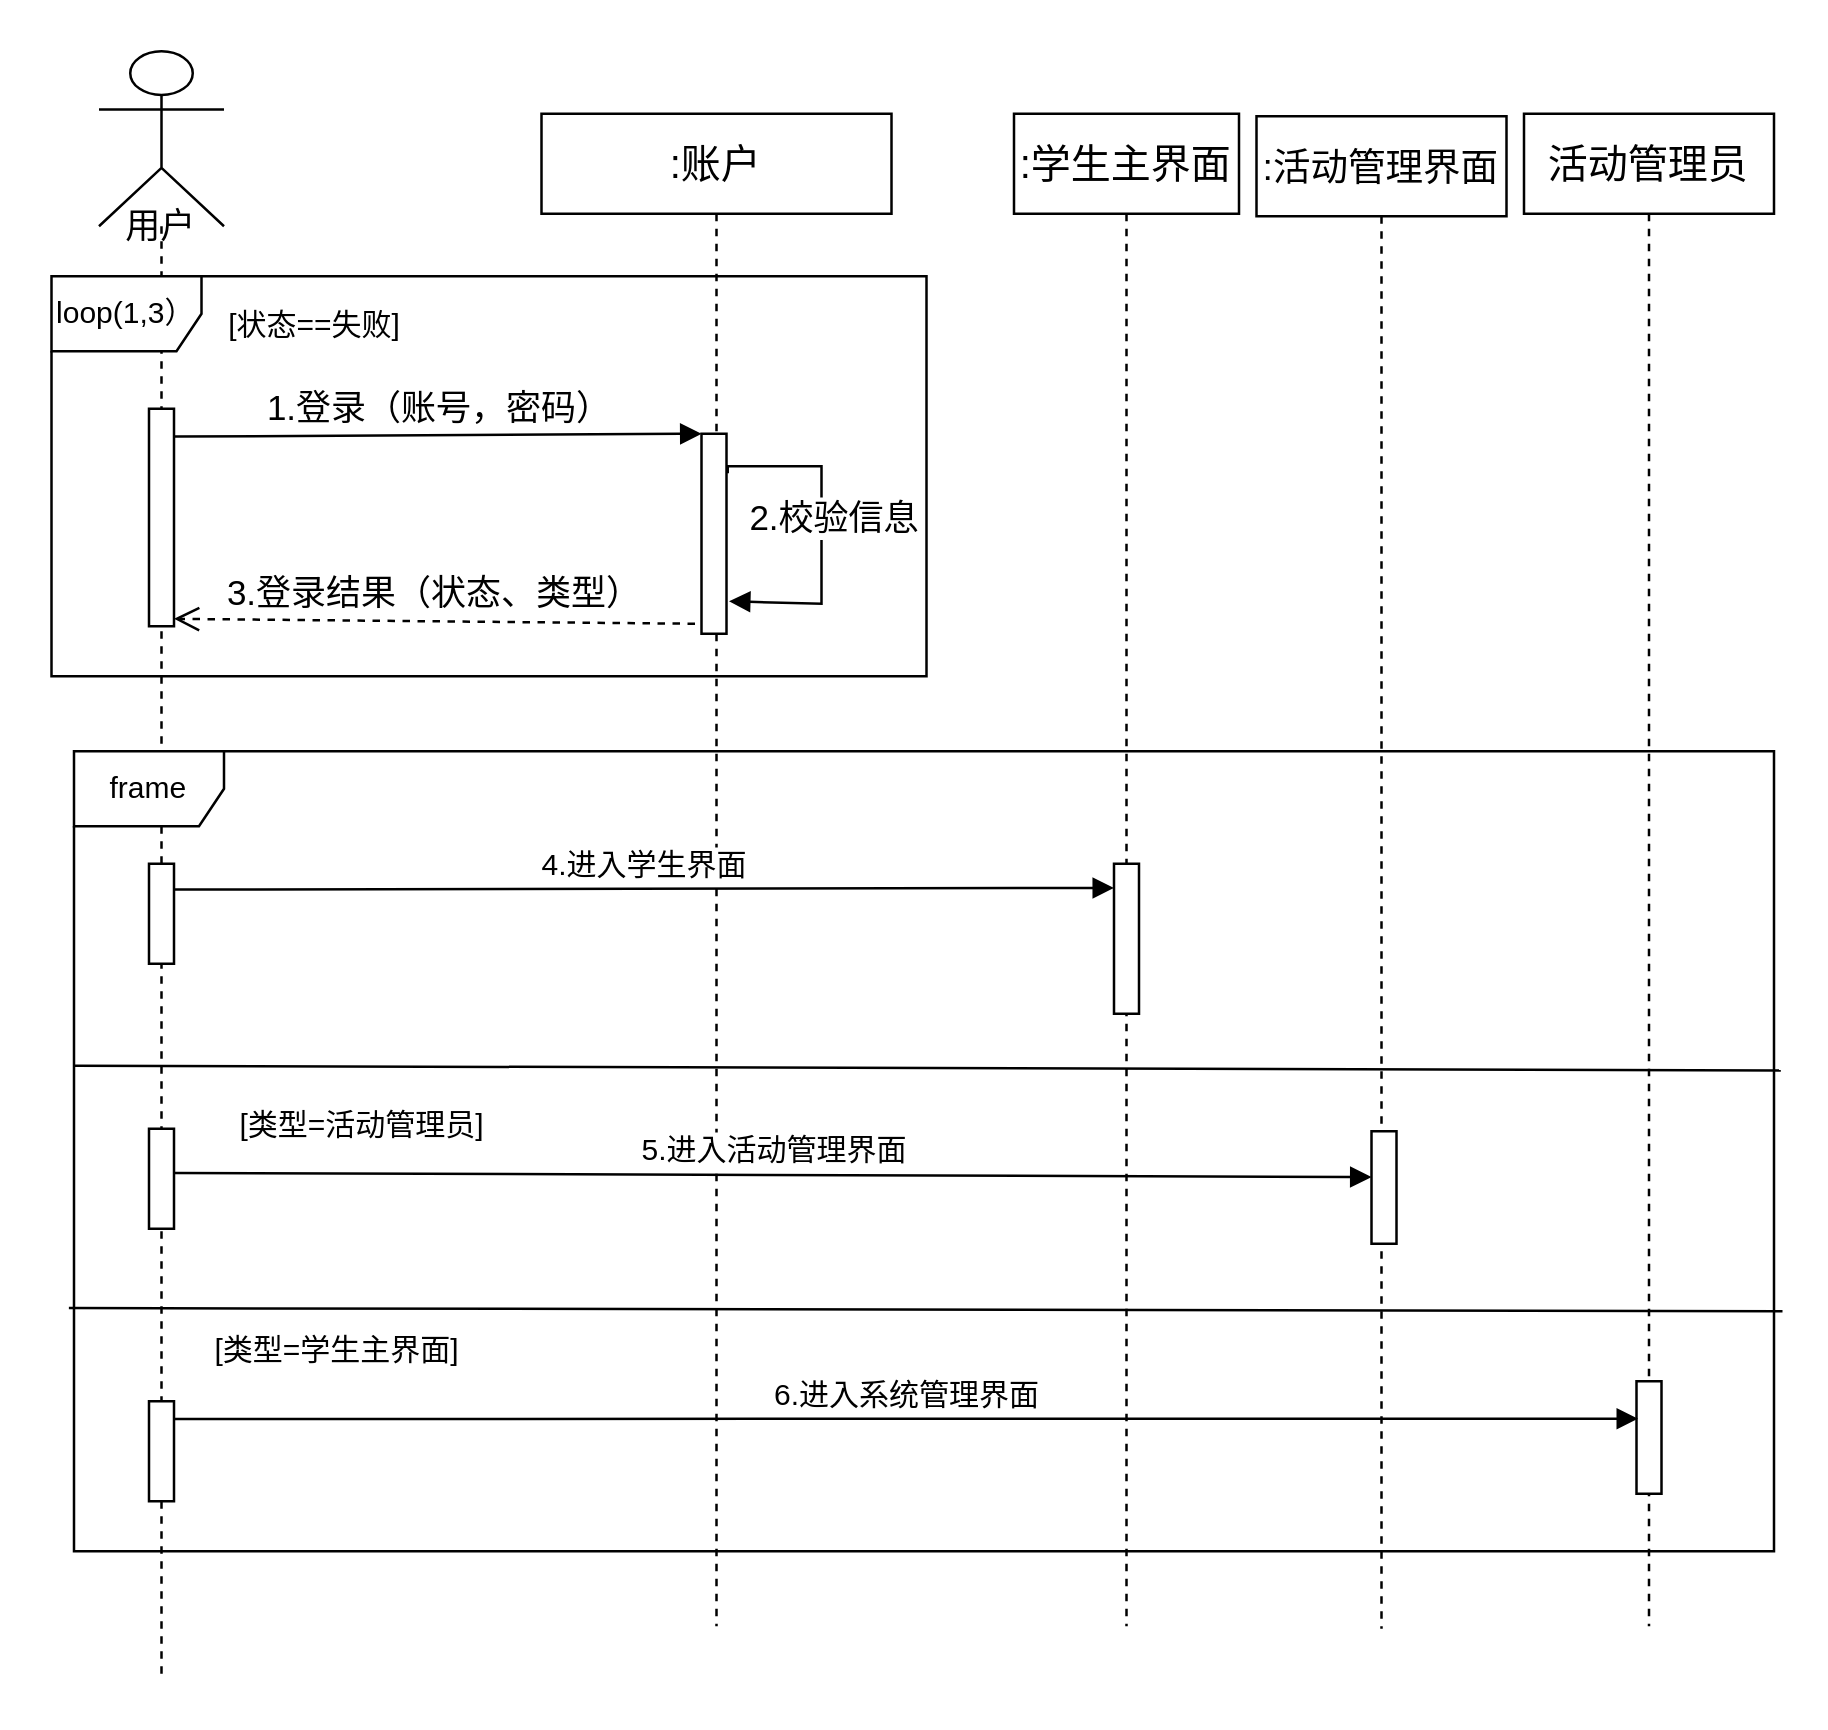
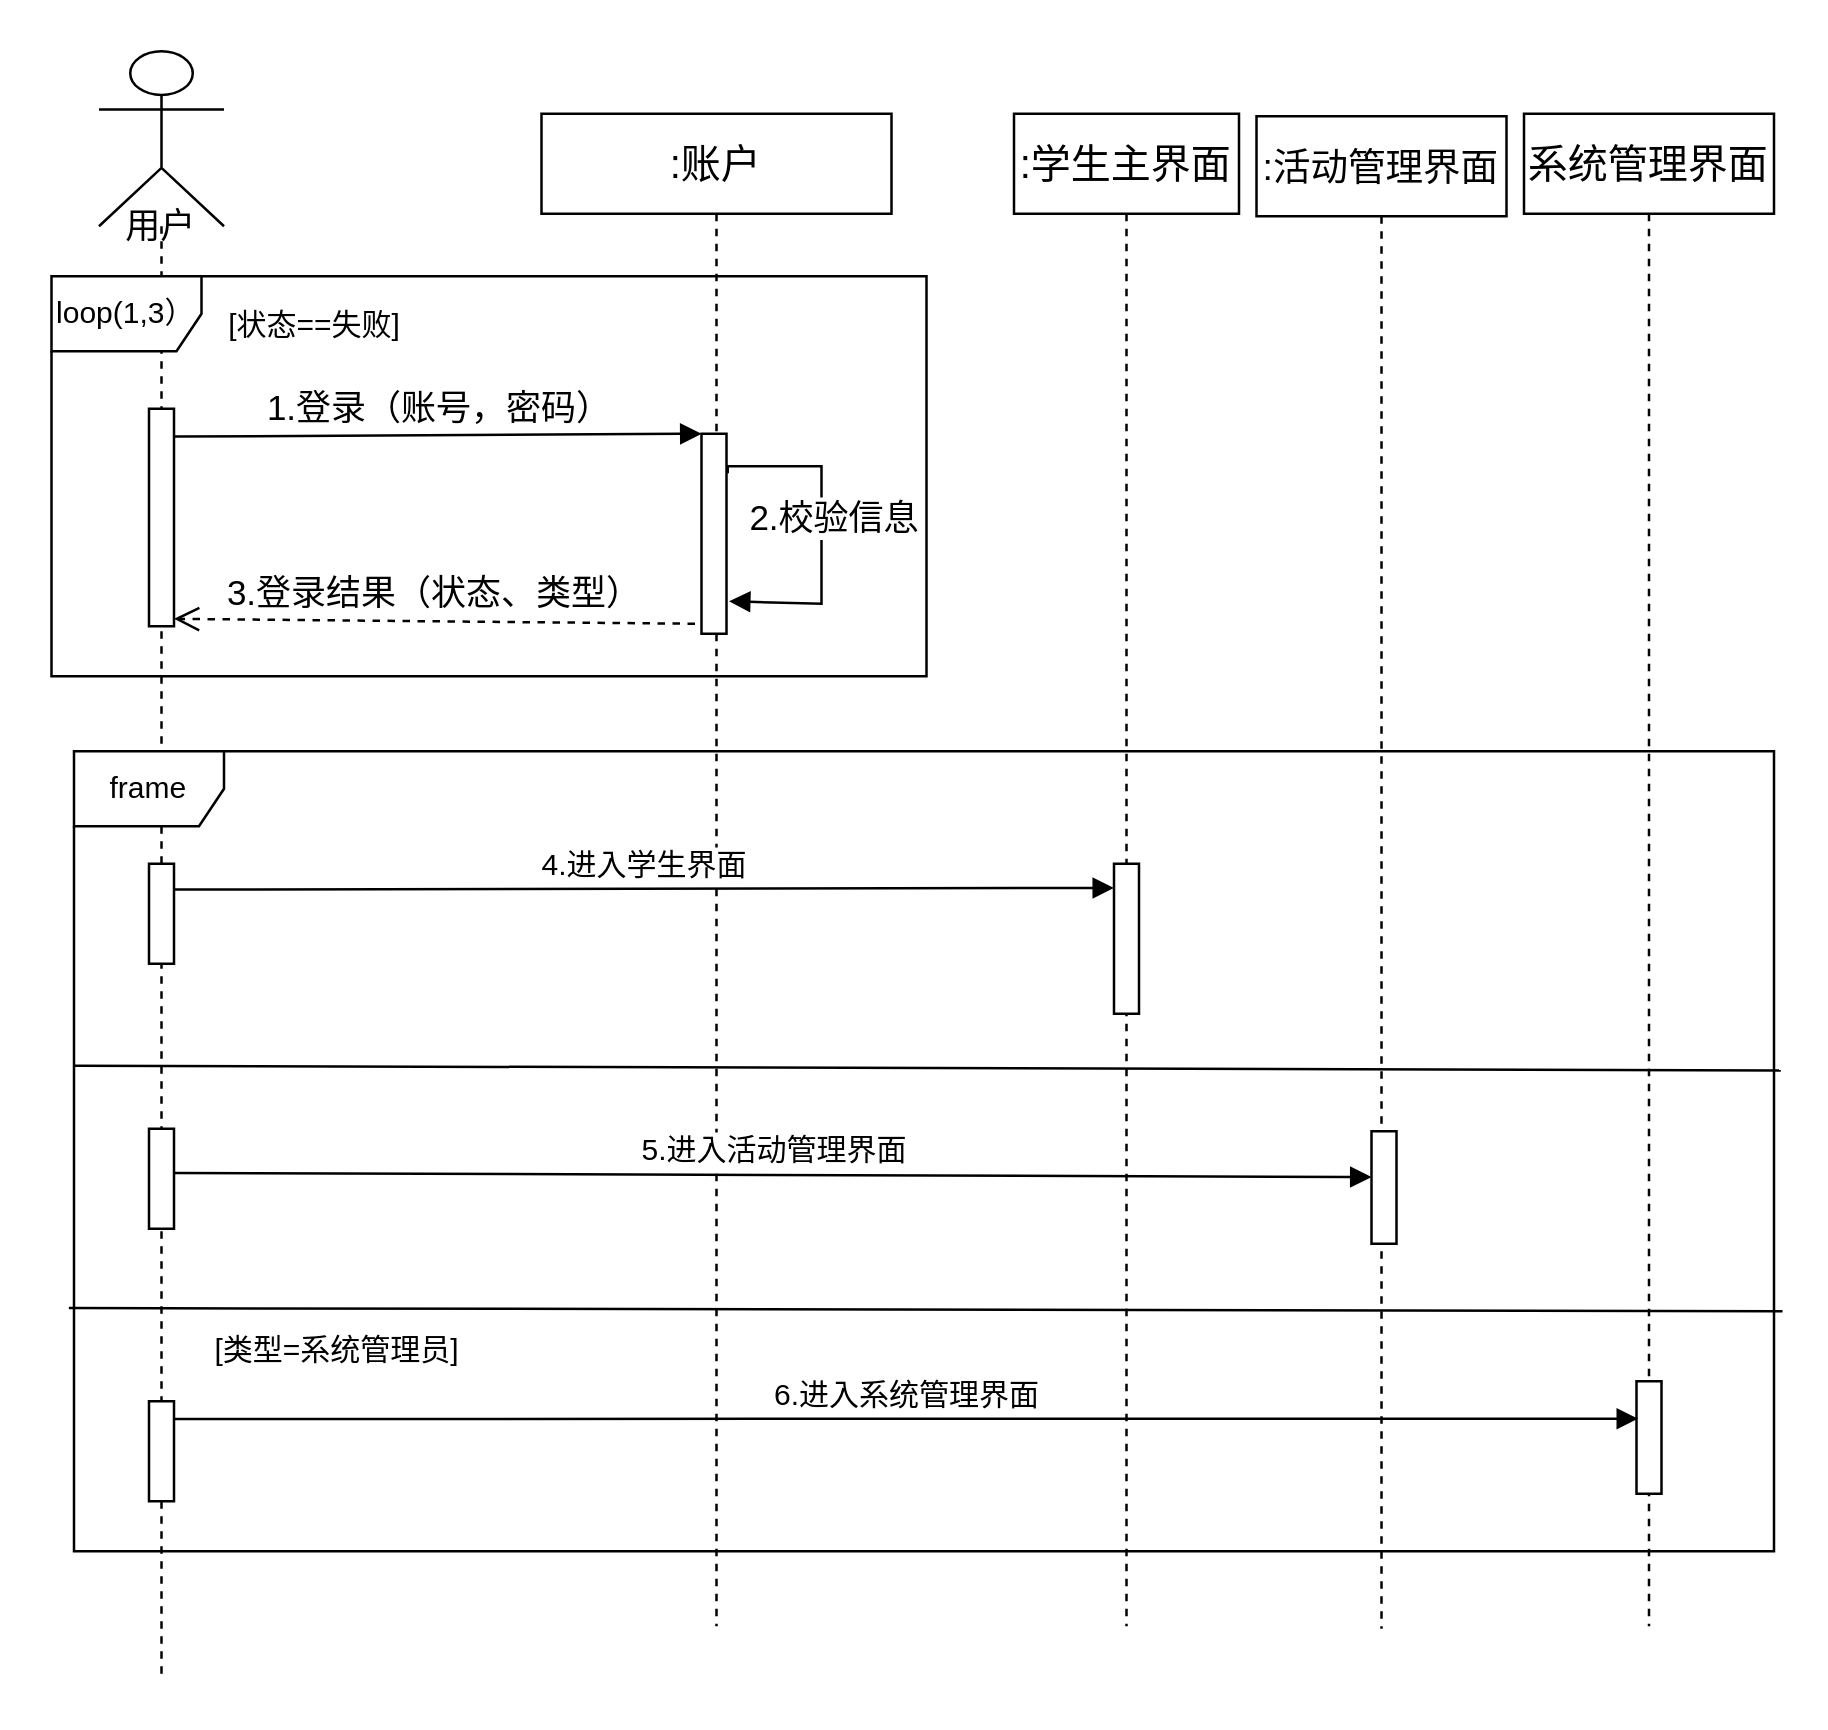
node "活动管理员": label "活动管理员" -> "系统管理界面"
node "[类型=活动管理员]": removed
node "[类型=学生主界面]": label "[类型=学生主界面]" -> "[类型=系统管理员]"
